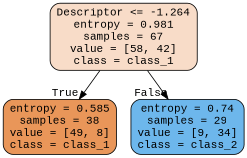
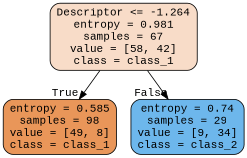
node "entropy = 0.585 samples = 38 value = [49, 8] class = class_1": label "entropy = 0.585 samples = 38 value = [49, 8] class = class_1" -> "entropy = 0.585 samples = 98 value = [49, 8] class = class_1"
